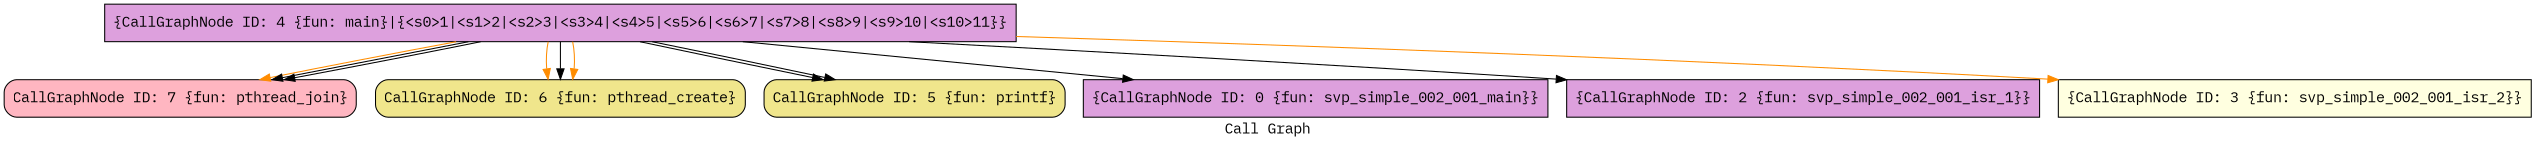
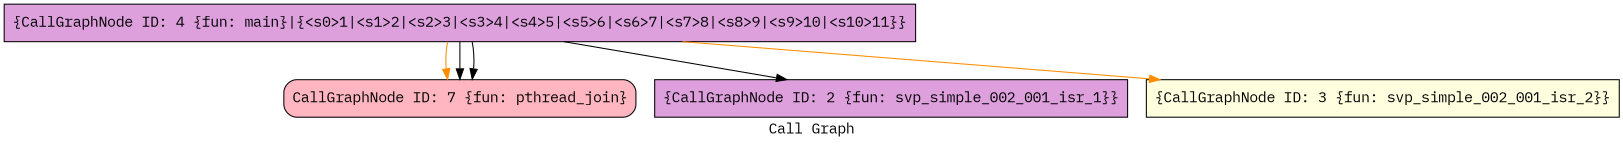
node "CallGraphNode ID: 6 {fun: pthread_create}": removed
node "CallGraphNode ID: 5 {fun: printf}": removed
node "{CallGraphNode ID: 0 {fun: svp_simple_002_001_main}}": removed
